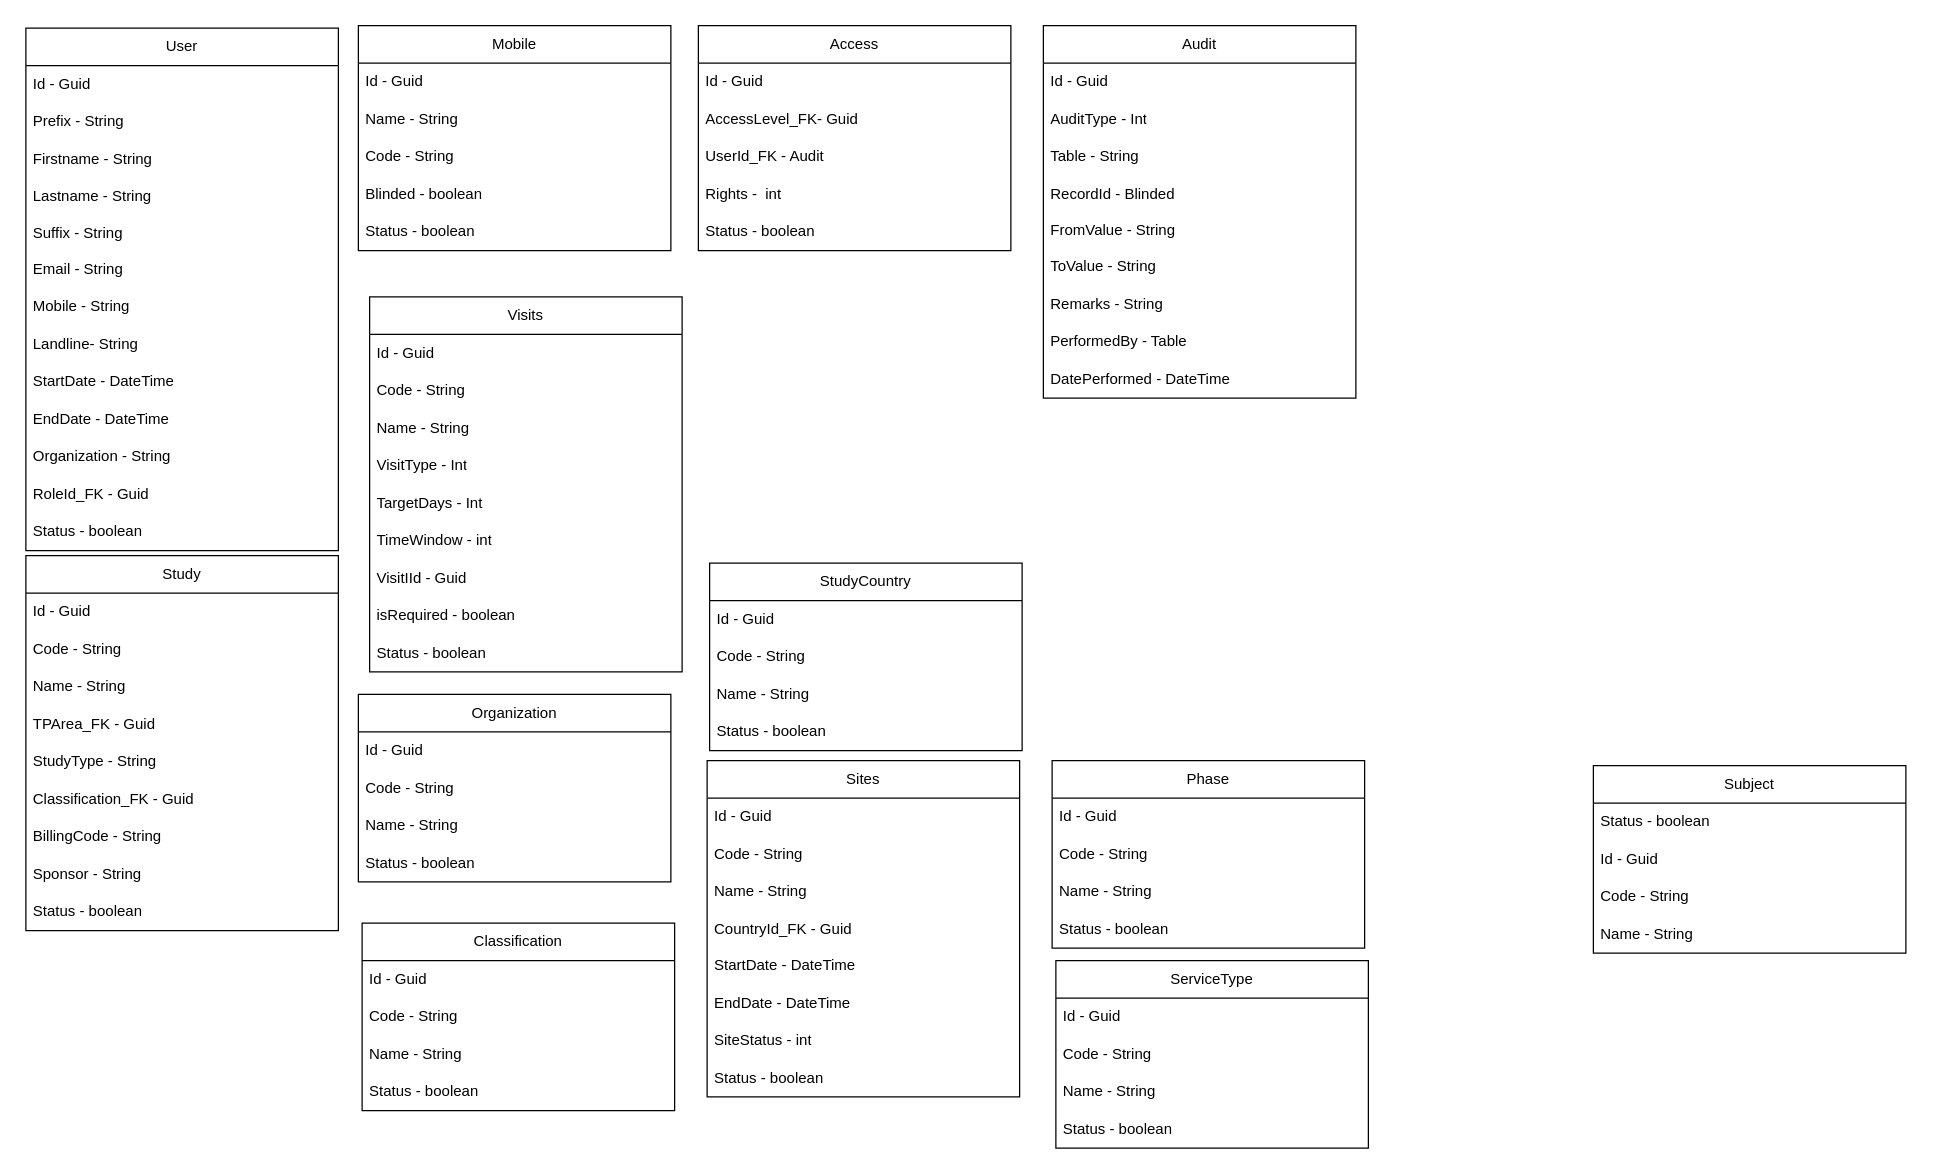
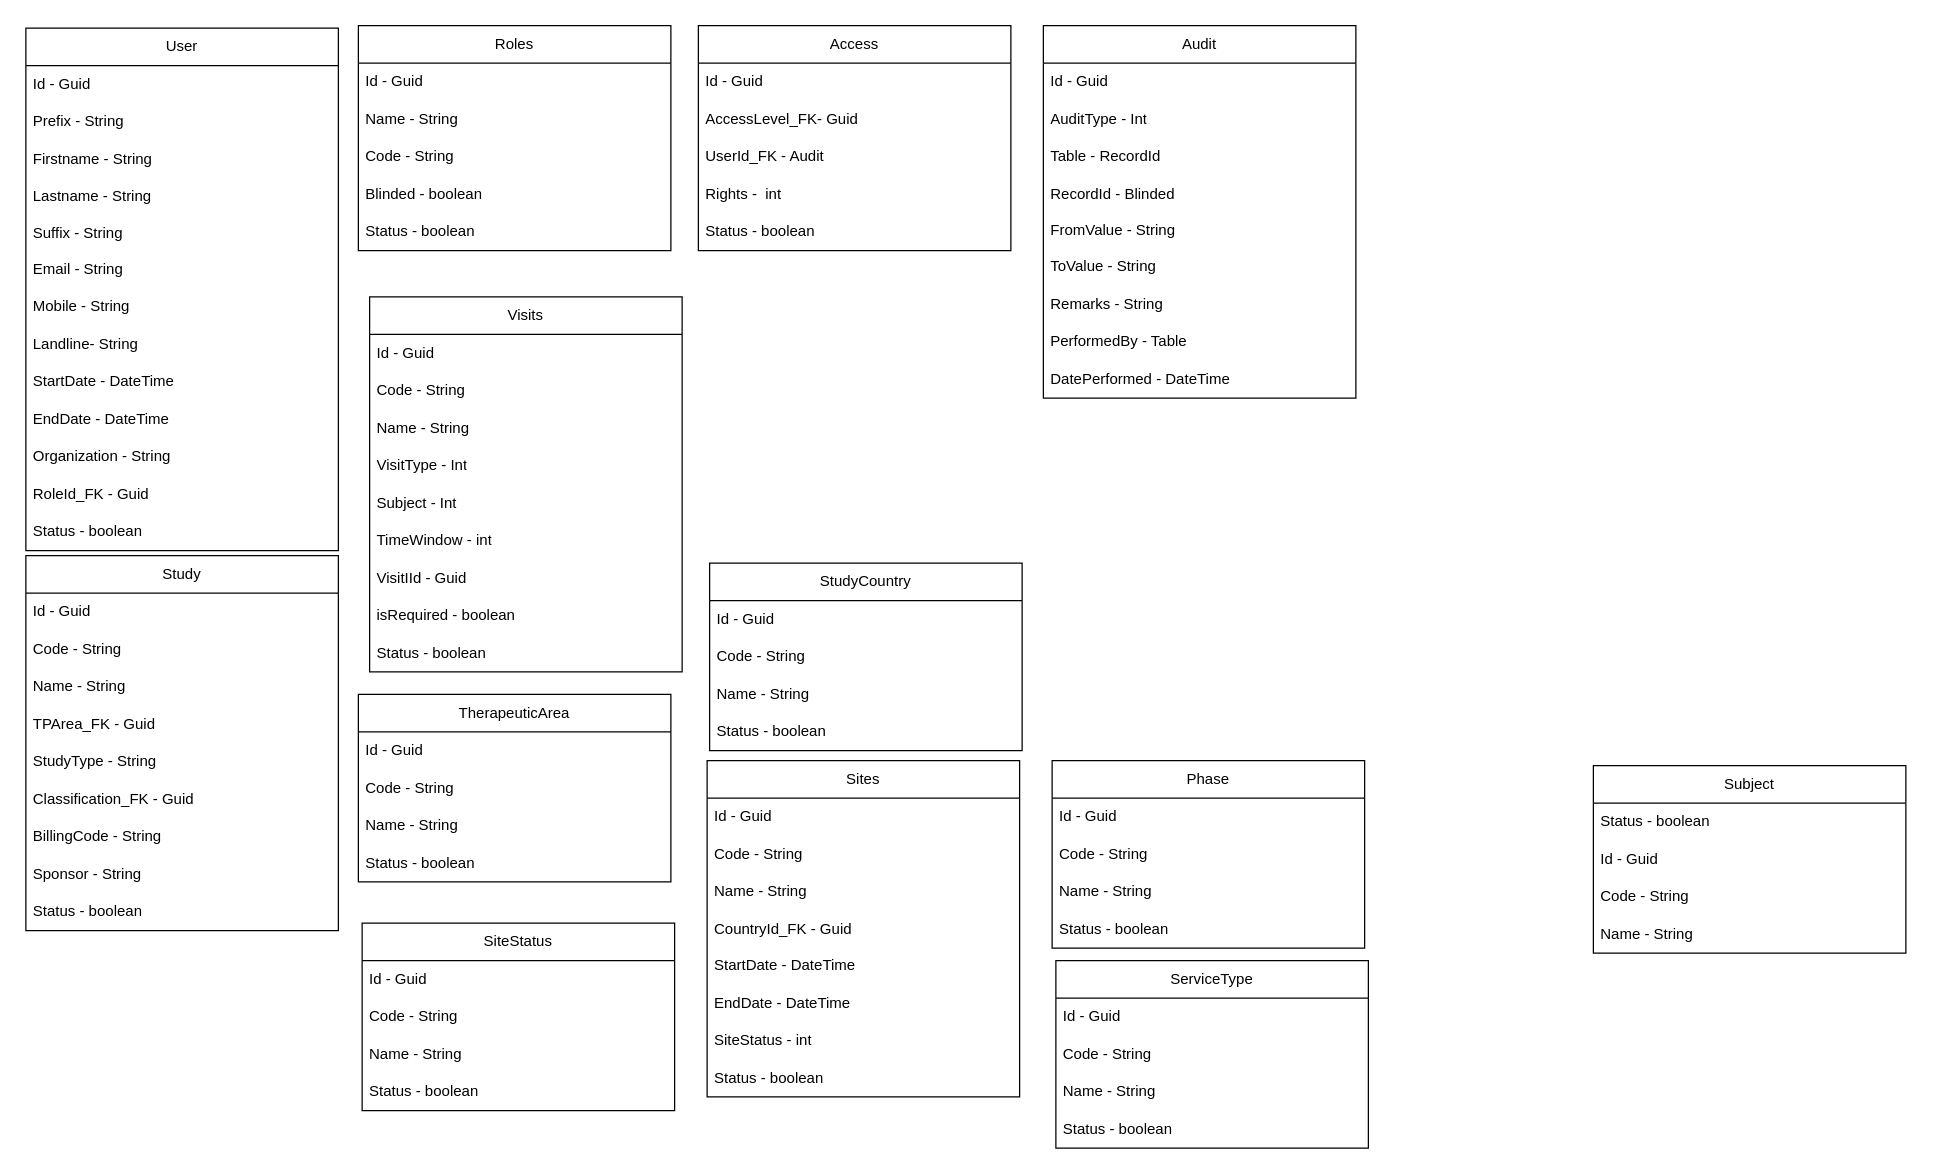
node "Mobile": label "Mobile" -> "Roles"
node "Table - String": label "Table - String" -> "Table - RecordId"
node "TargetDays - Int": label "TargetDays - Int" -> "Subject - Int"
node "Organization": label "Organization" -> "TherapeuticArea"
node "Classification": label "Classification" -> "SiteStatus"
